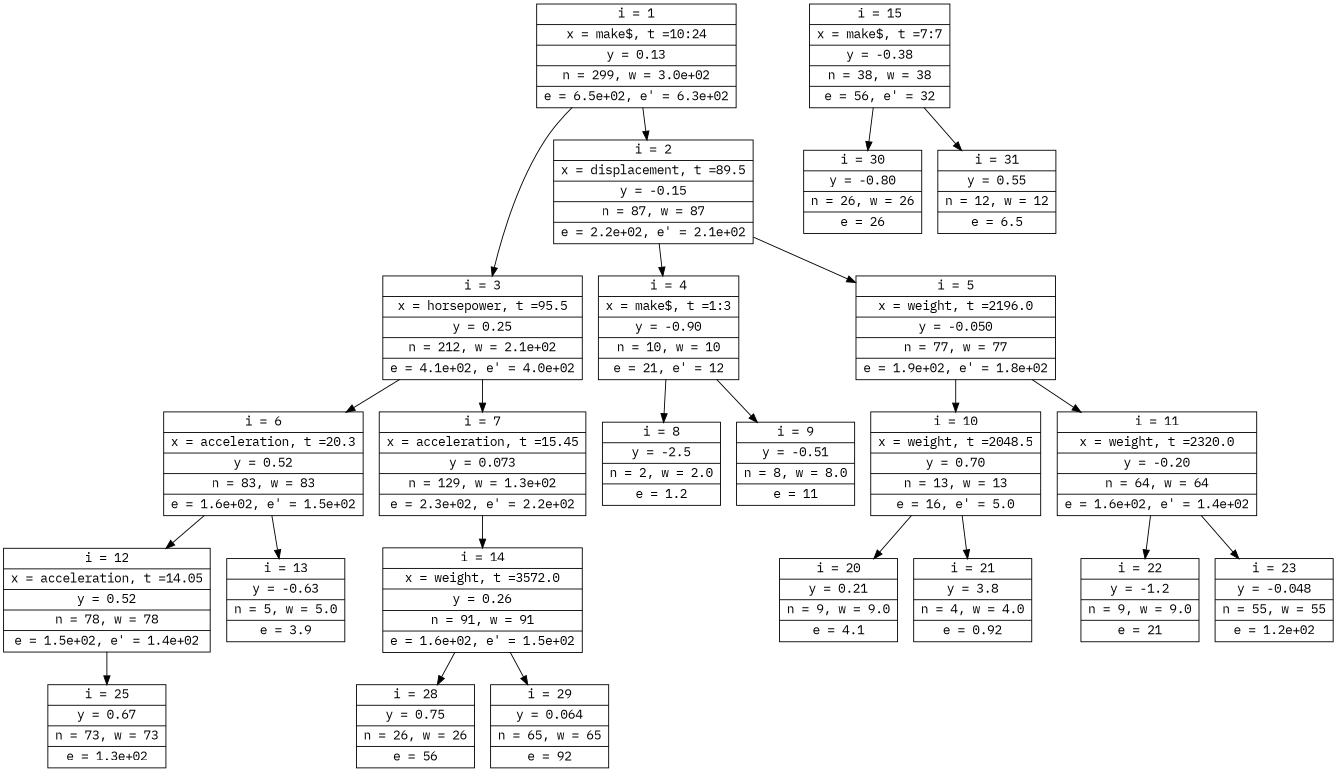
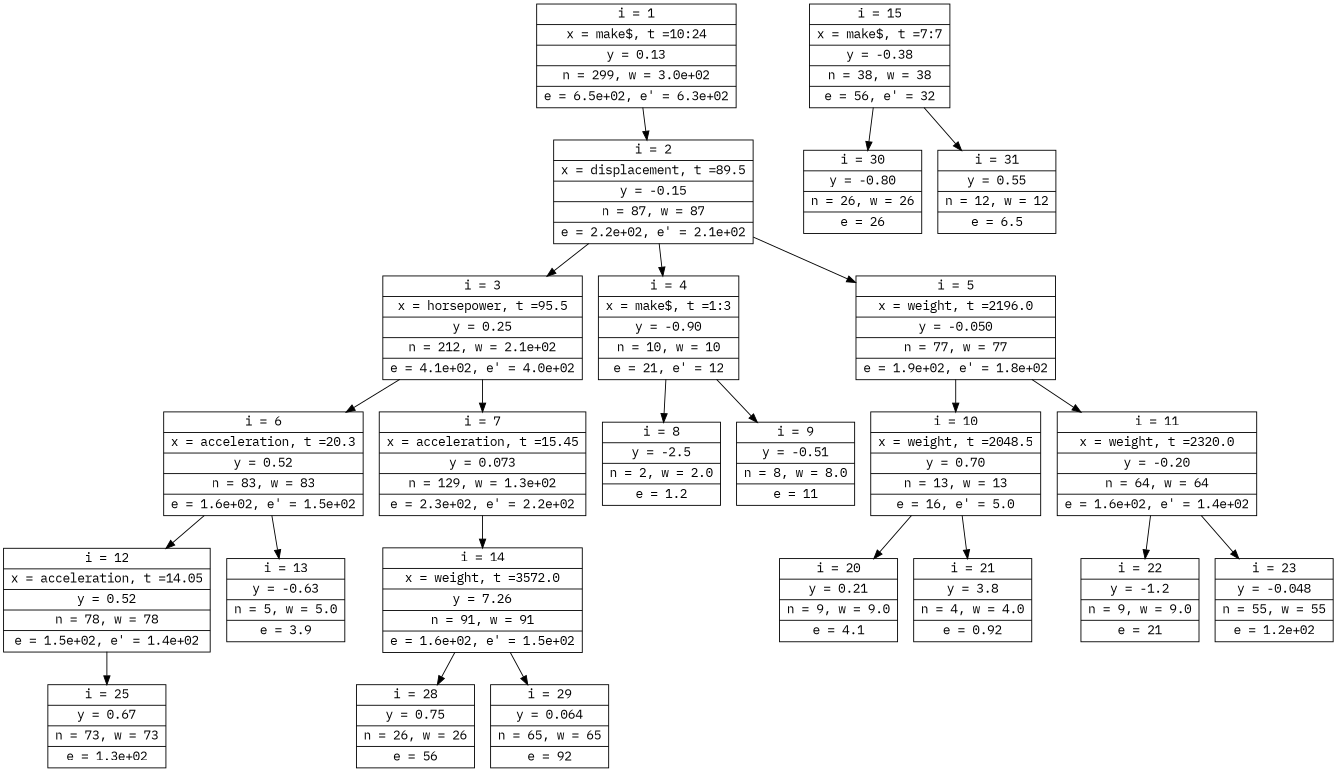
edge "i = 1" -> "i = 3": now "i = 2" -> "i = 3"
node "i = 14": text "y = 0.26" -> "y = 7.26"
